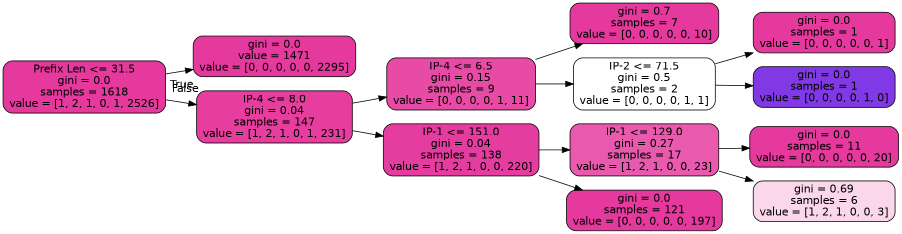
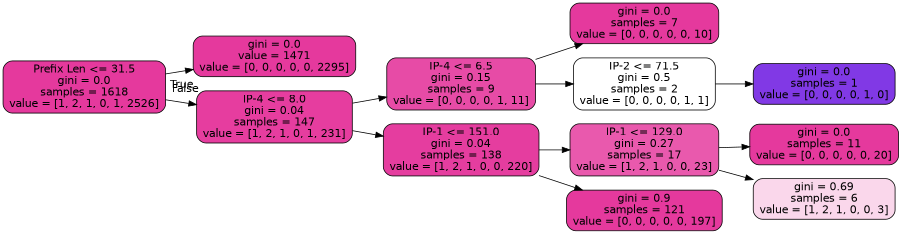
node "gini = 0.7 samples = 7 value = [0, 0, 0, 0, 0, 10]": label "gini = 0.7 samples = 7 value = [0, 0, 0, 0, 0, 10]" -> "gini = 0.0 samples = 7 value = [0, 0, 0, 0, 0, 10]"
node "gini = 0.0 samples = 1 value = [0, 0, 0, 0, 0, 1]": removed
node "gini = 0.0 samples = 121 value = [0, 0, 0, 0, 0, 197]": label "gini = 0.0 samples = 121 value = [0, 0, 0, 0, 0, 197]" -> "gini = 0.9 samples = 121 value = [0, 0, 0, 0, 0, 197]"
